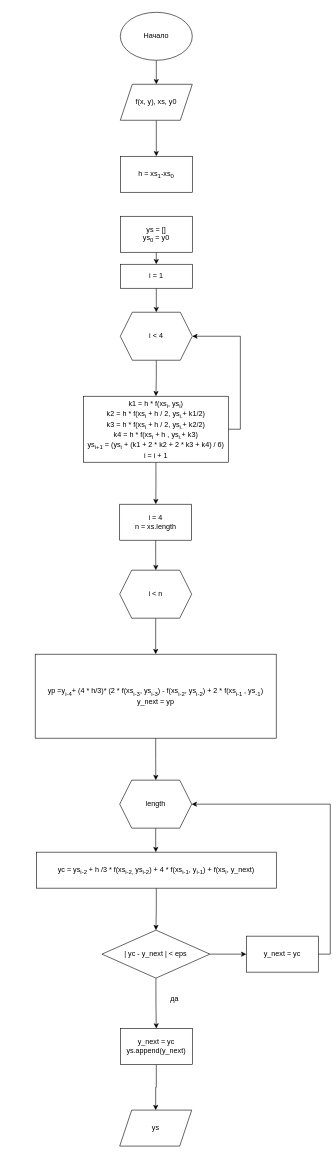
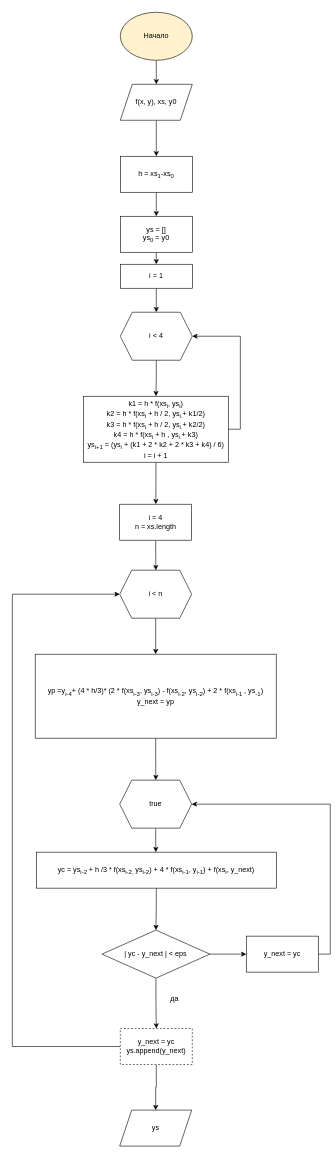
node "Начало": fillcolor #ffffff -> #fff2cc
edge "h = xs1-xs0" -> "ys = [] ys0 = y0": added
node "length": label "length" -> "true"
edge "y_next = yc ys.append(y_next)" -> "i < n": added
node "y_next = yc ys.append(y_next)": style solid -> dashed
